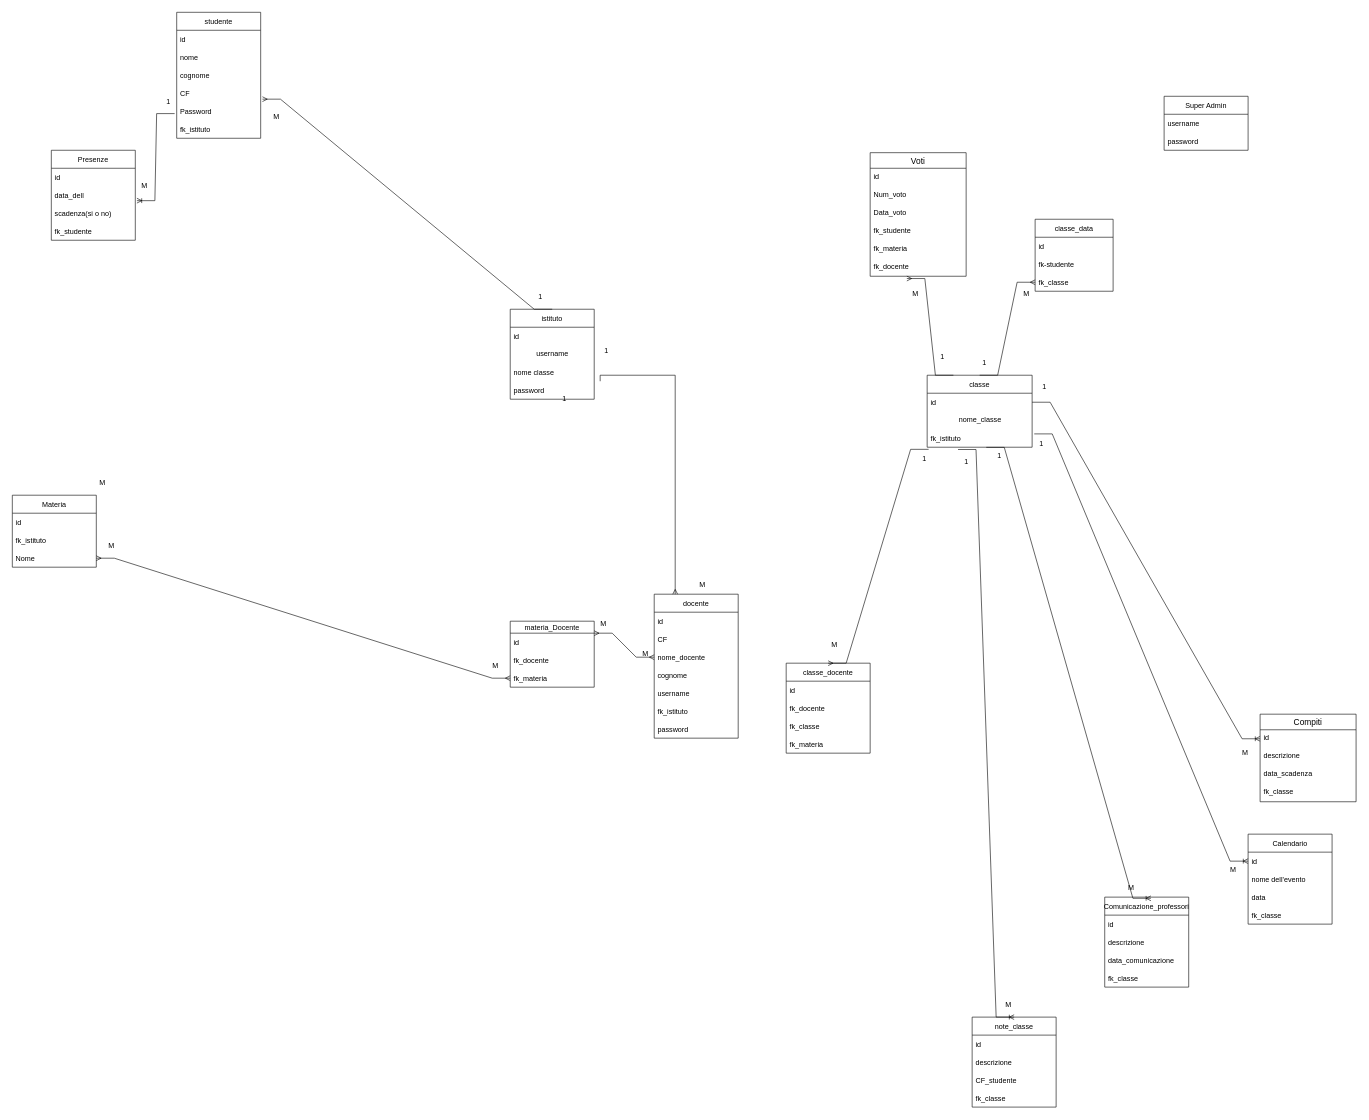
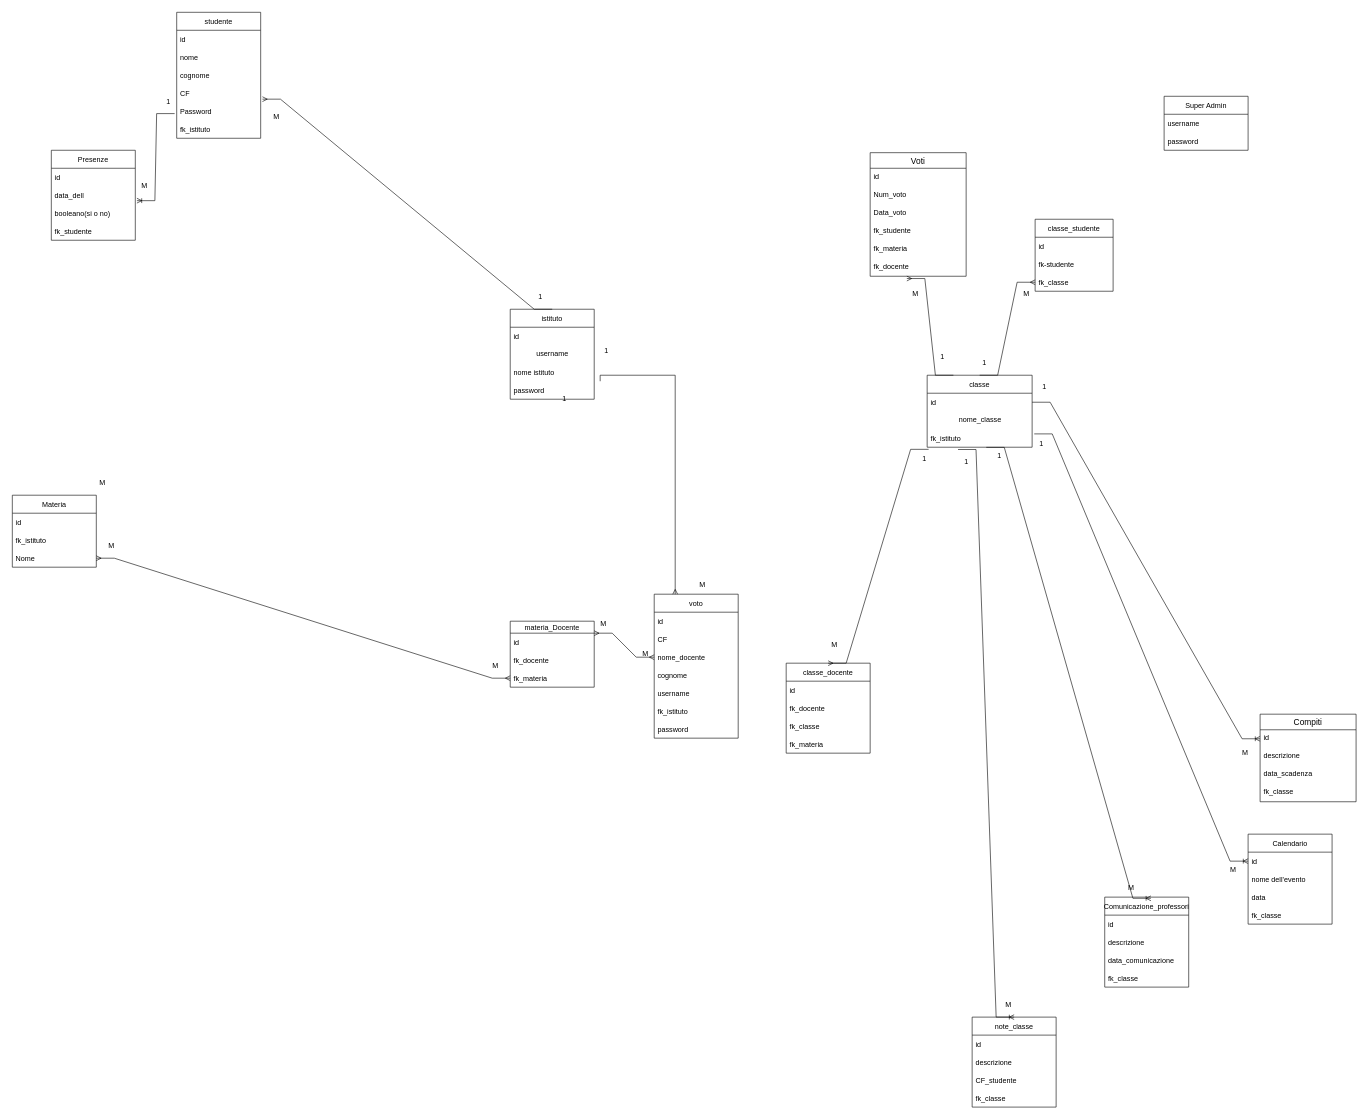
node "scadenza(si o no)": label "scadenza(si o no)" -> "booleano(si o no)"
node "classe_data": label "classe_data" -> "classe_studente"
node "nome classe": label "nome classe" -> "nome istituto"
node "docente": label "docente" -> "voto"
